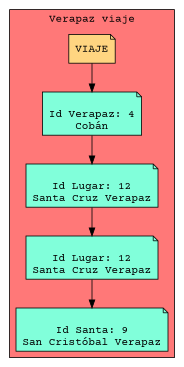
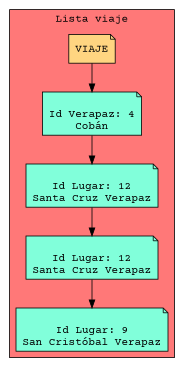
cluster " Verapaz viaje ": label " Verapaz viaje " -> " Lista viaje "
node "Id Santa: 9 San Cristóbal Verapaz": label "Id Santa: 9 San Cristóbal Verapaz" -> "Id Lugar: 9 San Cristóbal Verapaz"
